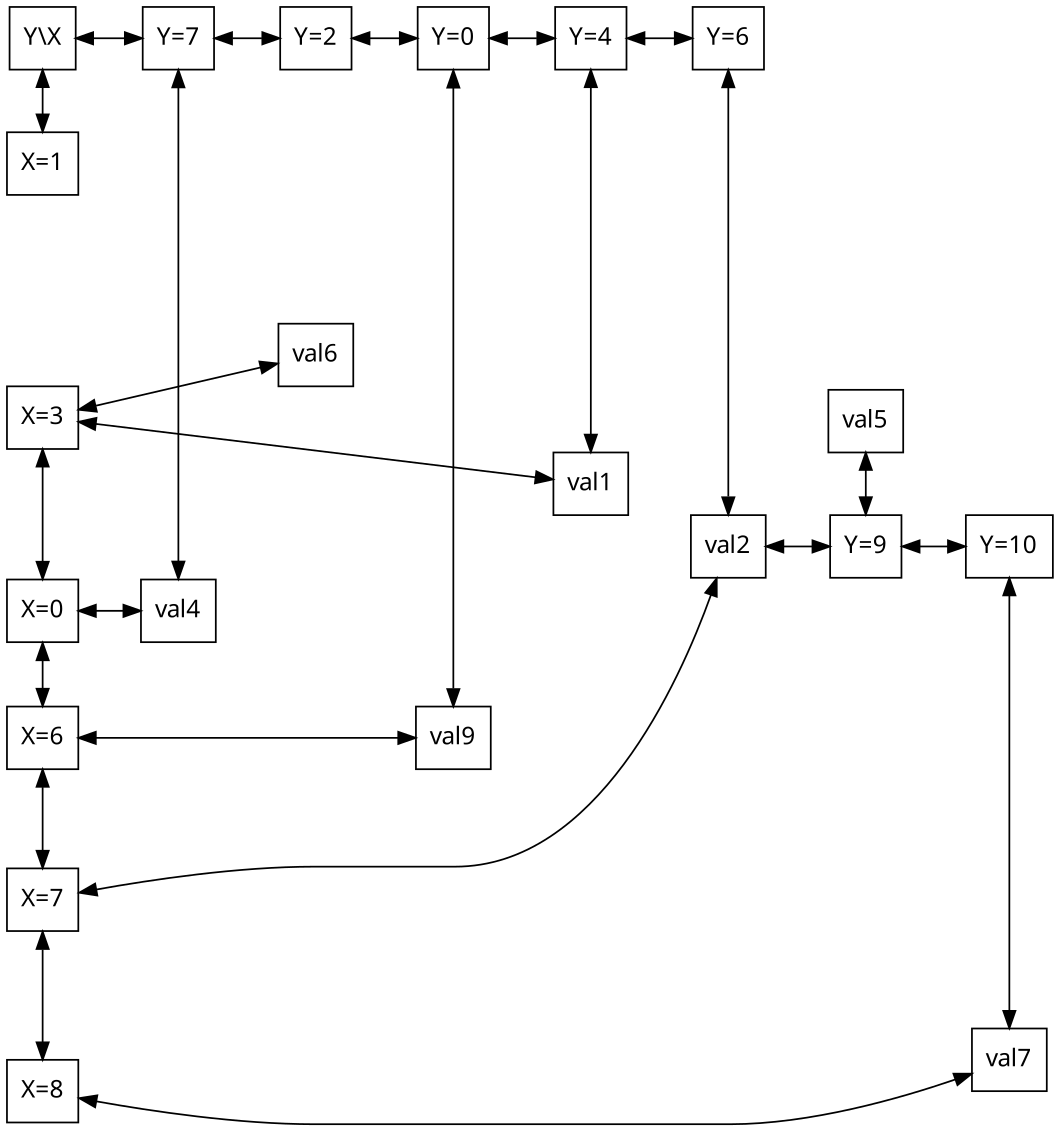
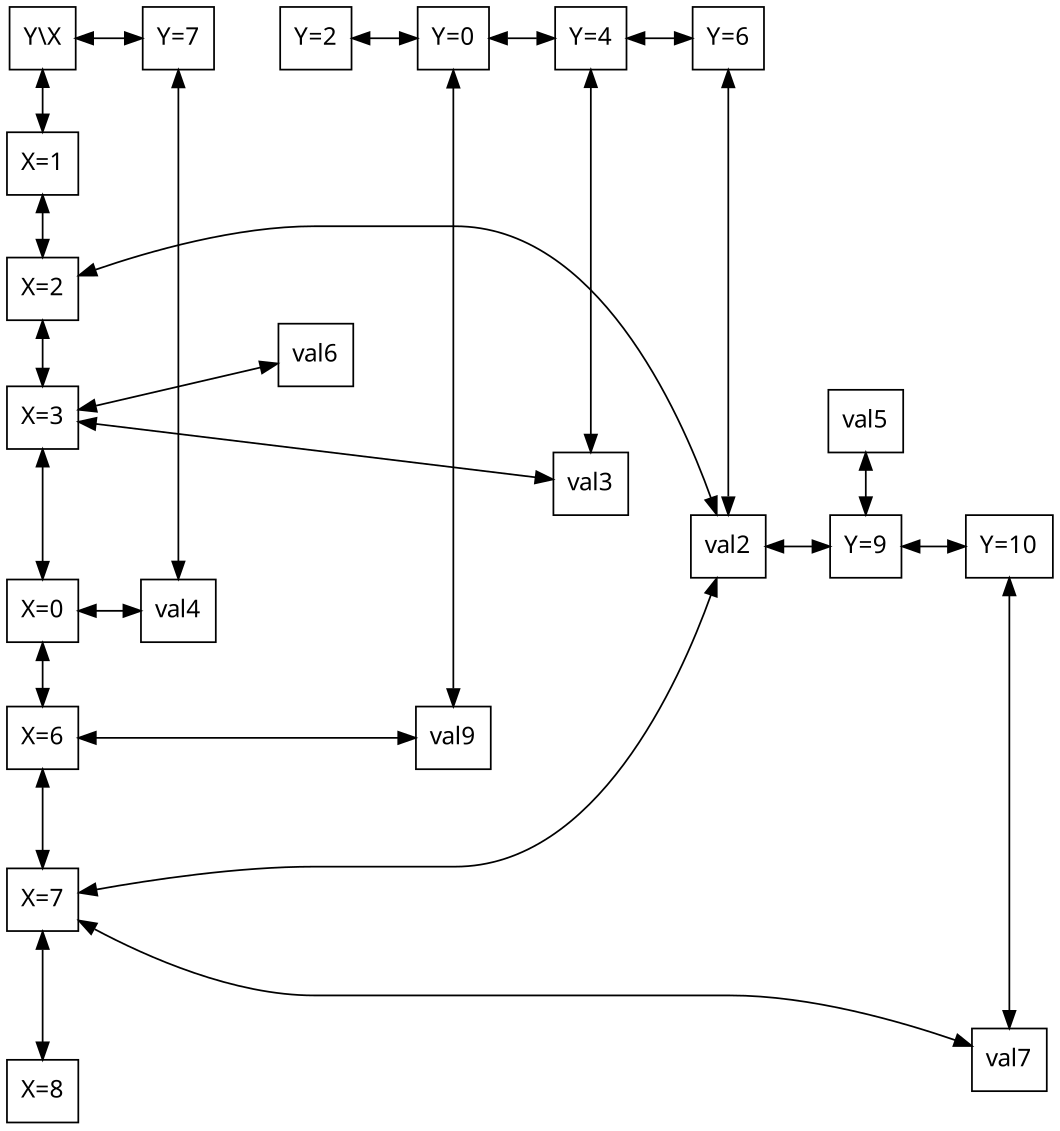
edge "Y=7" -- "Y=2": removed
node "X=2": added
node "val1": label "val1" -> "val3"
edge "val7" -- "X=8": now "val7" -- "X=7"
